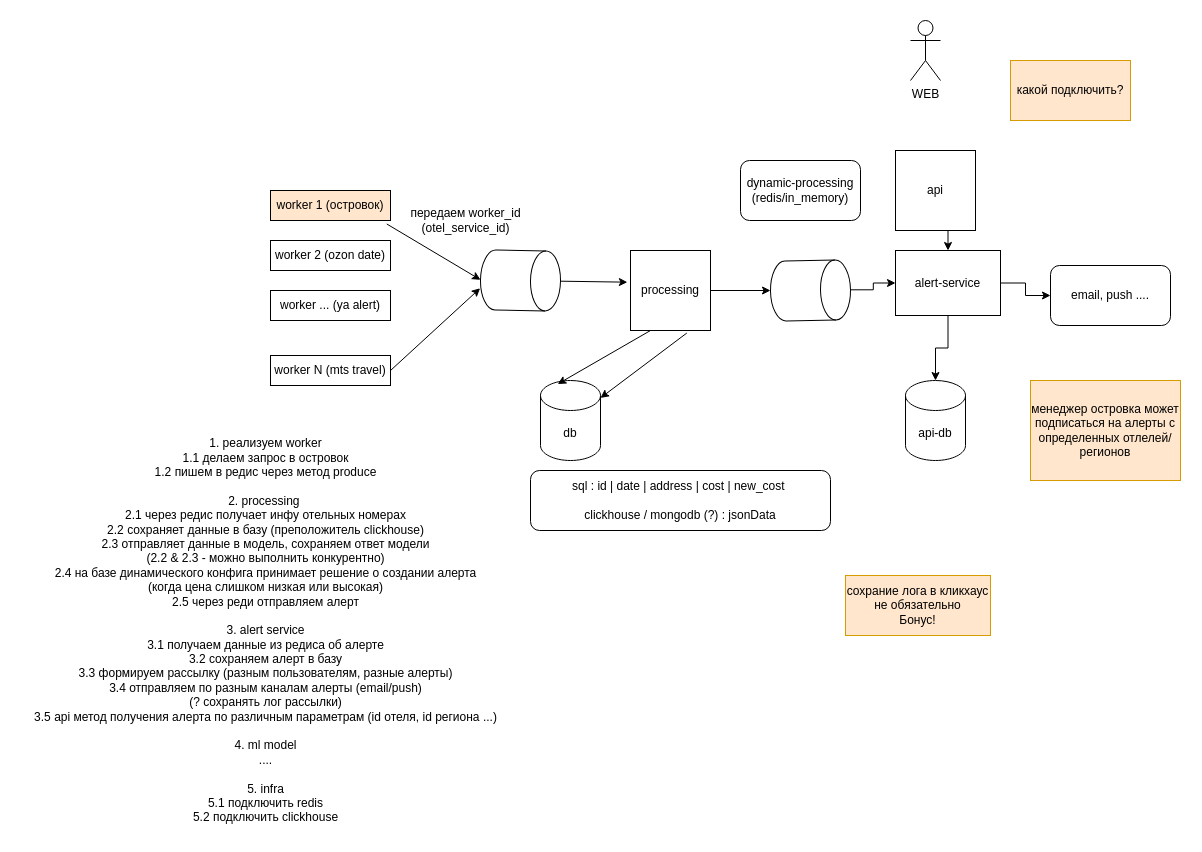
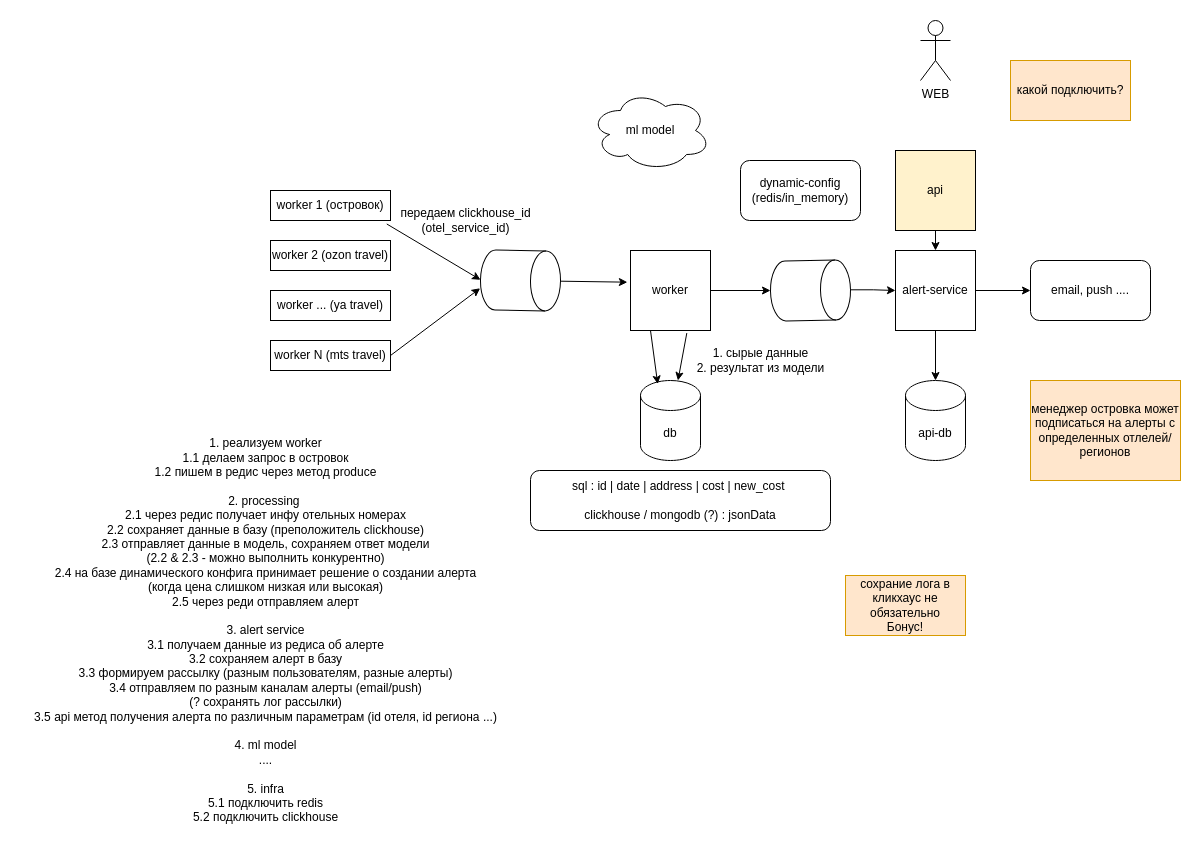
node "WEB": moved (926, 51) -> (936, 51)
node "ml model": added
node "dynamic-processing (redis/in_memory)": label "dynamic-processing (redis/in_memory)" -> "dynamic-config (redis/in_memory)"
node "api": fillcolor #ffffff -> #fff2cc
node "worker 1 (островок)": fillcolor #ffe6cc -> #ffffff
node "передаем worker_id (otel_service_id)": label "передаем worker_id (otel_service_id)" -> "передаем clickhouse_id (otel_service_id)"
node "worker 2 (ozon date)": label "worker 2 (ozon date)" -> "worker 2 (ozon travel)"
node "alert-service": size 105x65 -> 80x80
node "processing": label "processing" -> "worker"
node "email, push ....": moved (1111, 296) -> (1091, 291)
node "worker ... (ya alert)": label "worker ... (ya alert)" -> "worker ... (ya travel)"
node "1. сырые данные 2. результат из модели": added
node "worker N (mts travel)": moved (331, 371) -> (331, 356)
node "db": moved (571, 421) -> (671, 421)
node "сохрание лога в кликхаус не обязательно Бонус!": size 145x60 -> 120x60
